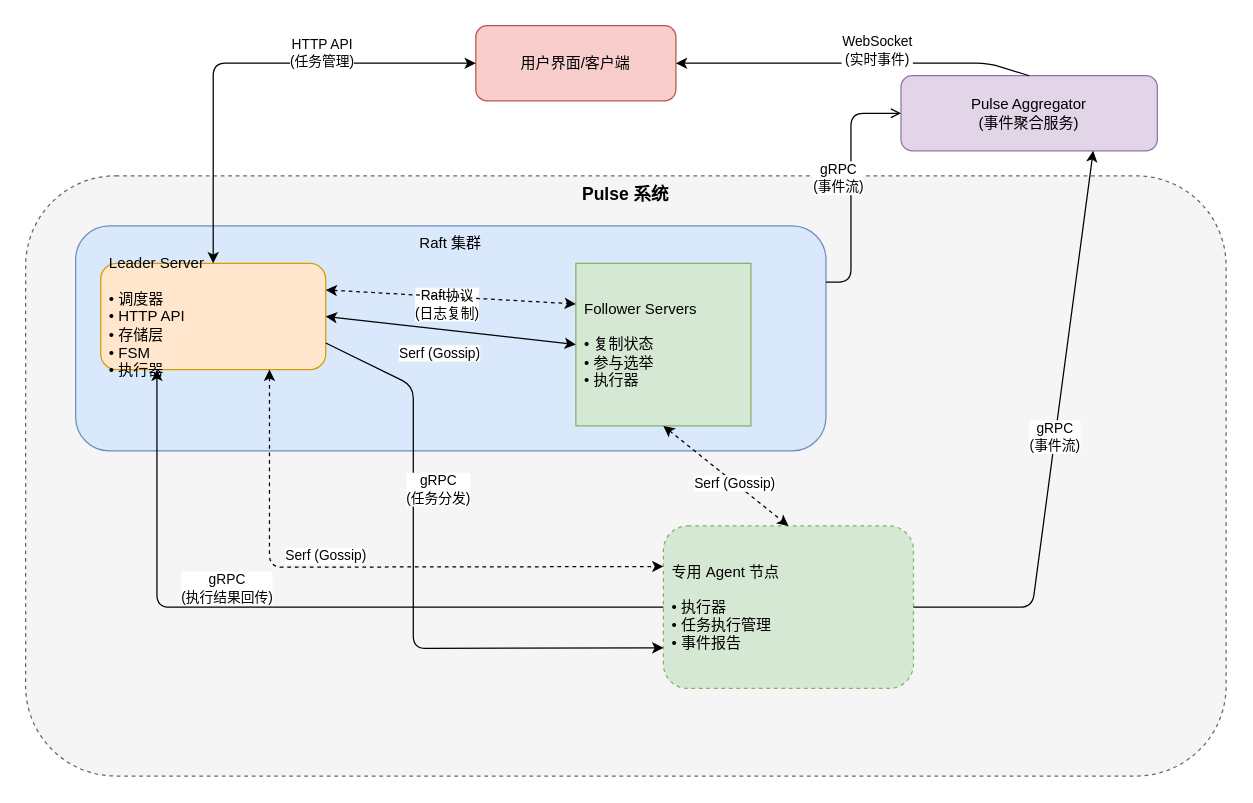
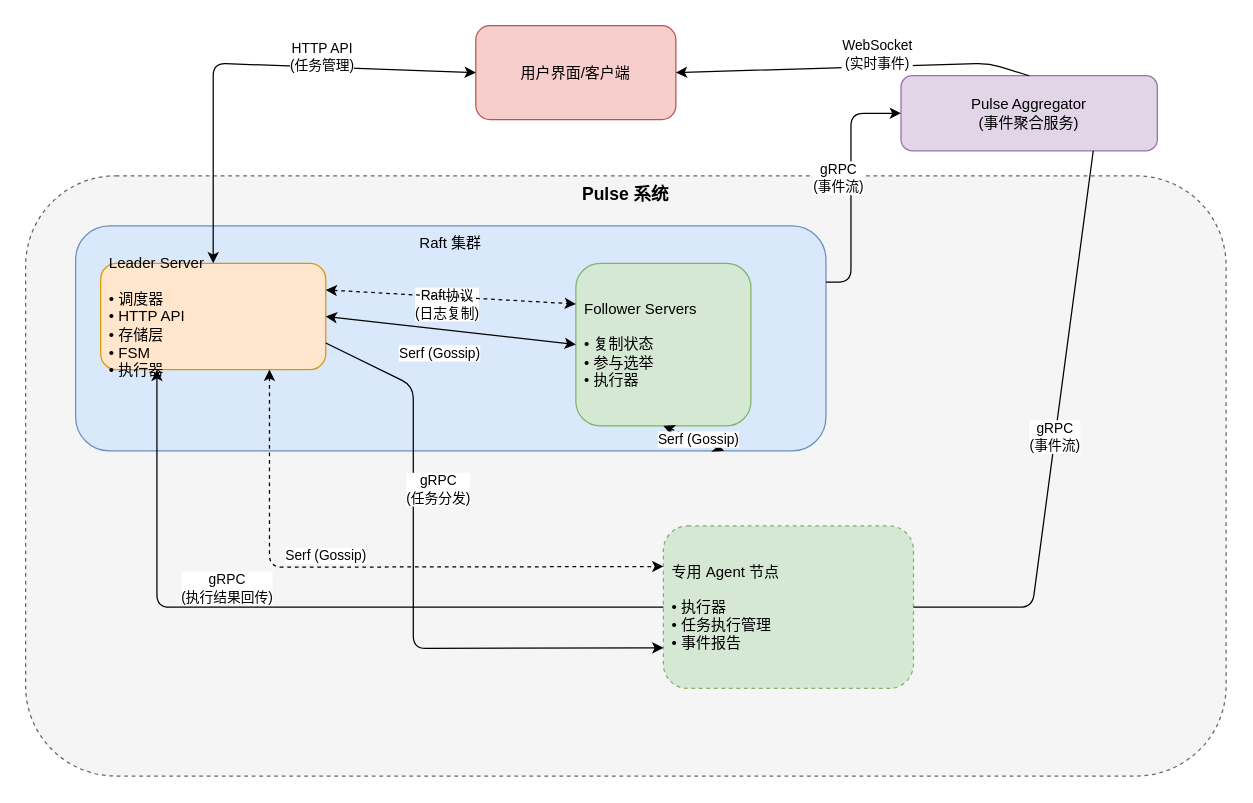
node "用户界面/客户端": size 200x75 -> 200x94
edge "Raft 集群" -> "Pulse Aggregator (事件聚合服务)": arrowhead open -> classic
edge "专用 Agent 节点 • 执行器 • 任务执行管理 • 事件报告" -> "Pulse Aggregator (事件聚合服务)": arrowhead classic -> none
node "Follower Servers • 复制状态 • 参与选举 • 执行器": shape rectangle -> rounded rectangle
edge "Follower Servers • 复制状态 • 参与选举 • 执行器" -- "专用 Agent 节点 • 执行器 • 任务执行管理 • 事件报告": now "Follower Servers • 复制状态 • 参与选举 • 执行器" -- "Raft 集群"
